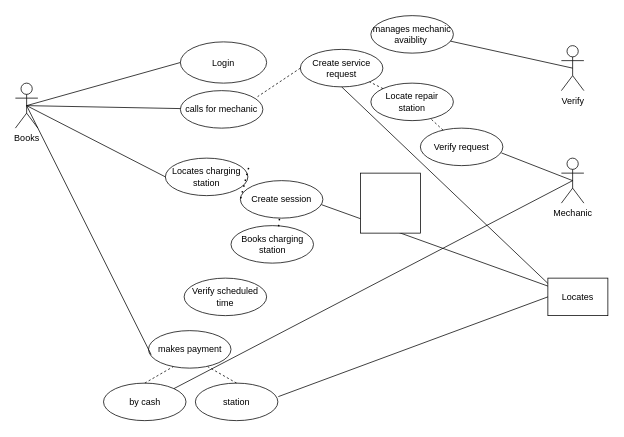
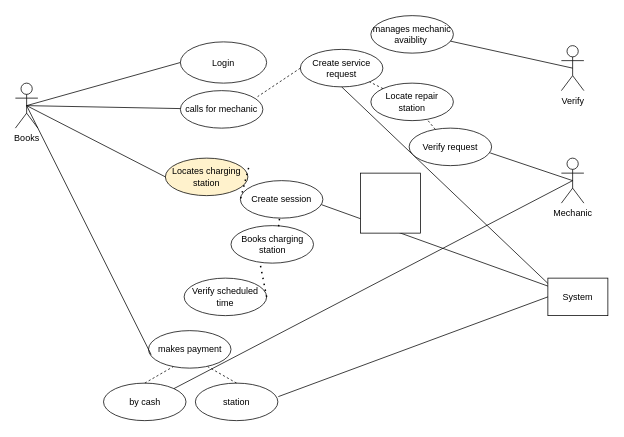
node "Verify request": moved (462, 147) -> (450, 147)
node "Locates charging station": fillcolor #ffffff -> #fff2cc
edge "Books charging station" -- "Verify scheduled time": added
node "Locates": label "Locates" -> "System"
